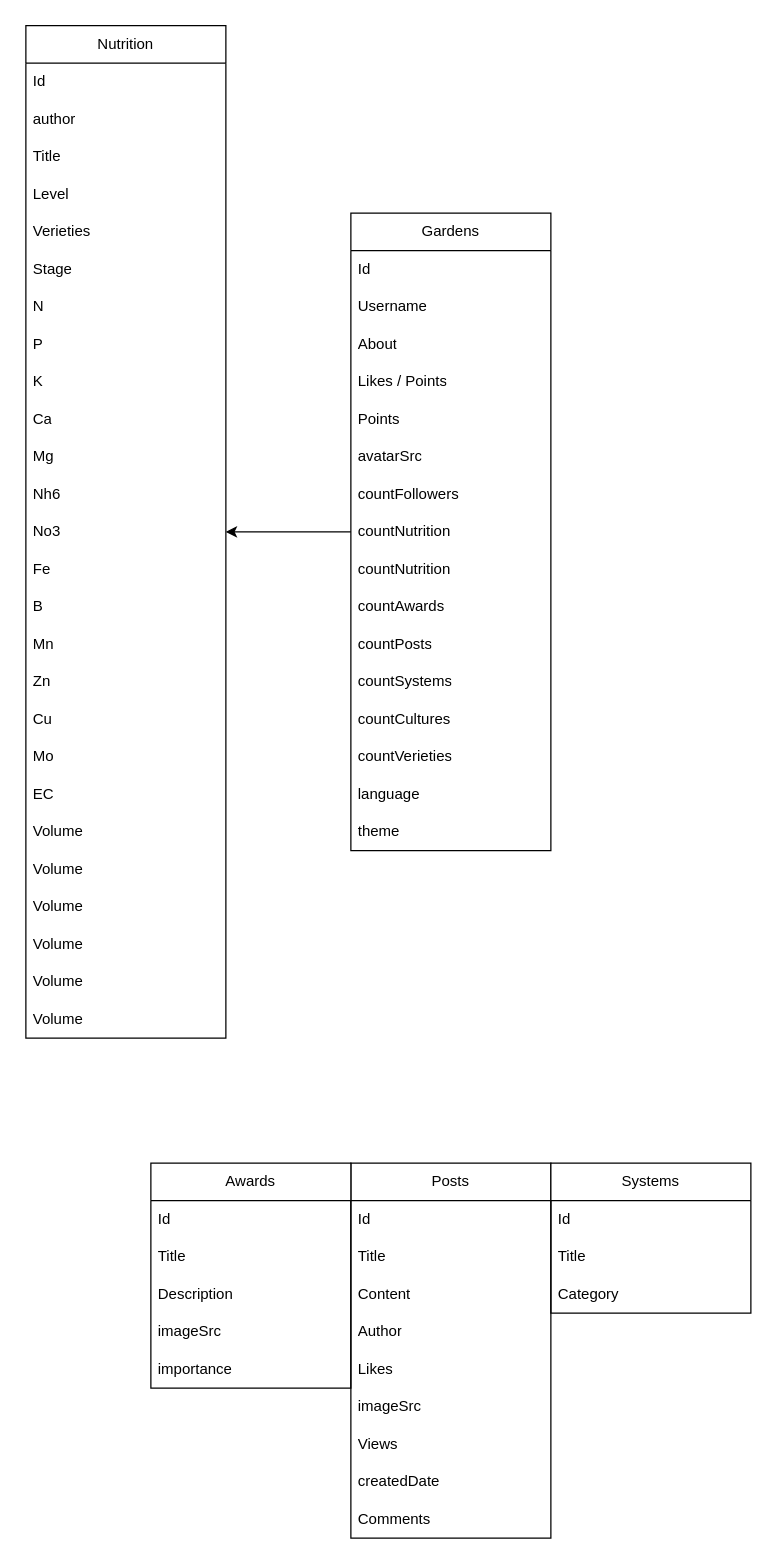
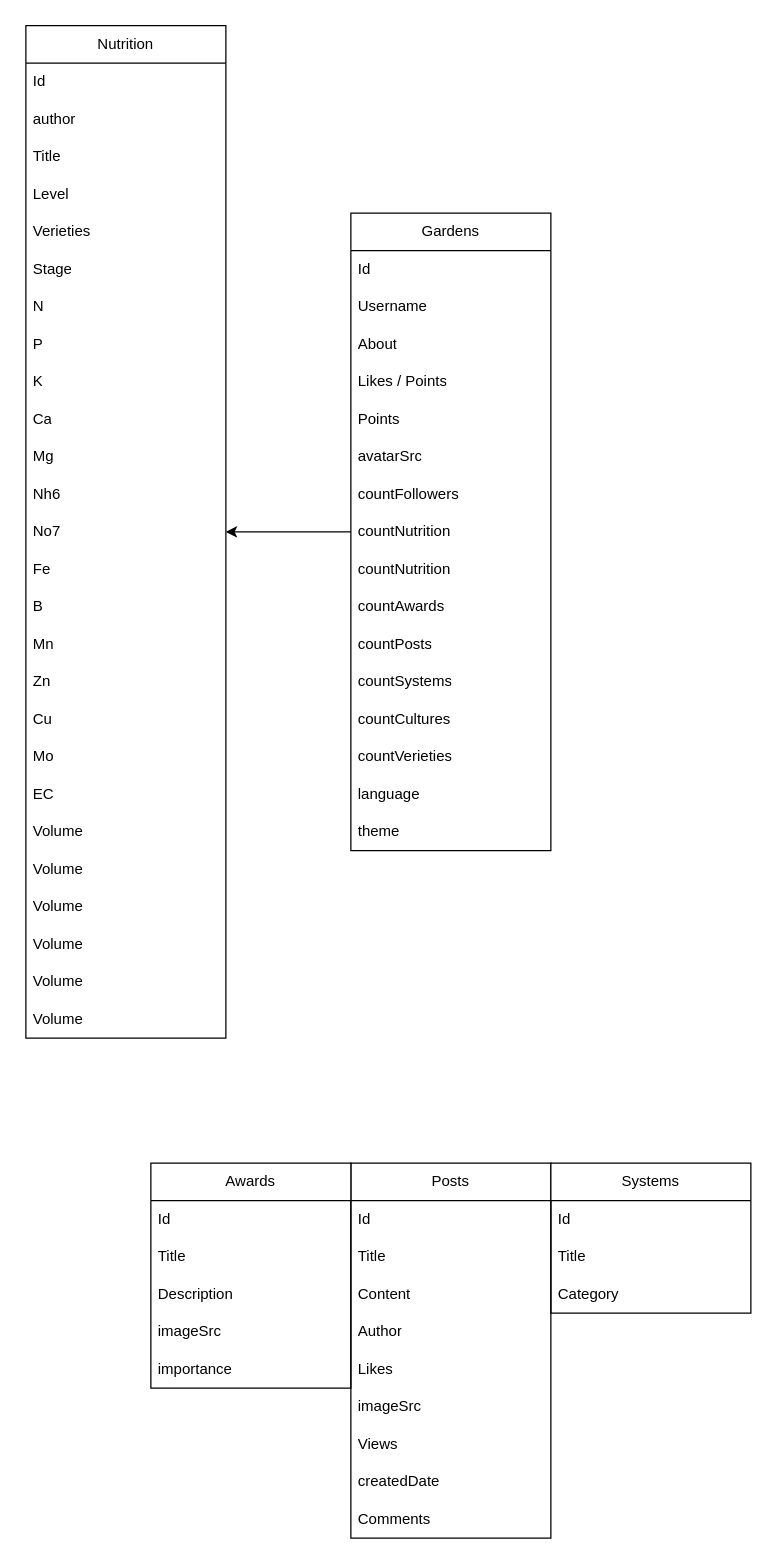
node "No3": label "No3" -> "No7"
